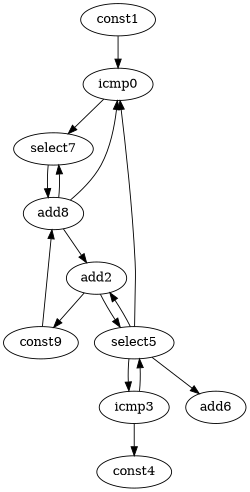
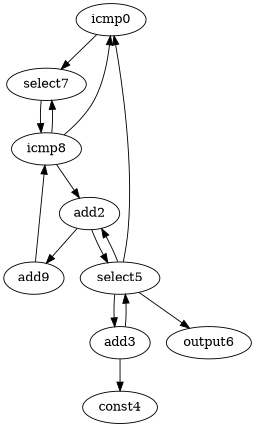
node "const1": removed
node "add8": label "add8" -> "icmp8"
node "const9": label "const9" -> "add9"
node "icmp3": label "icmp3" -> "add3"
node "add6": label "add6" -> "output6"
